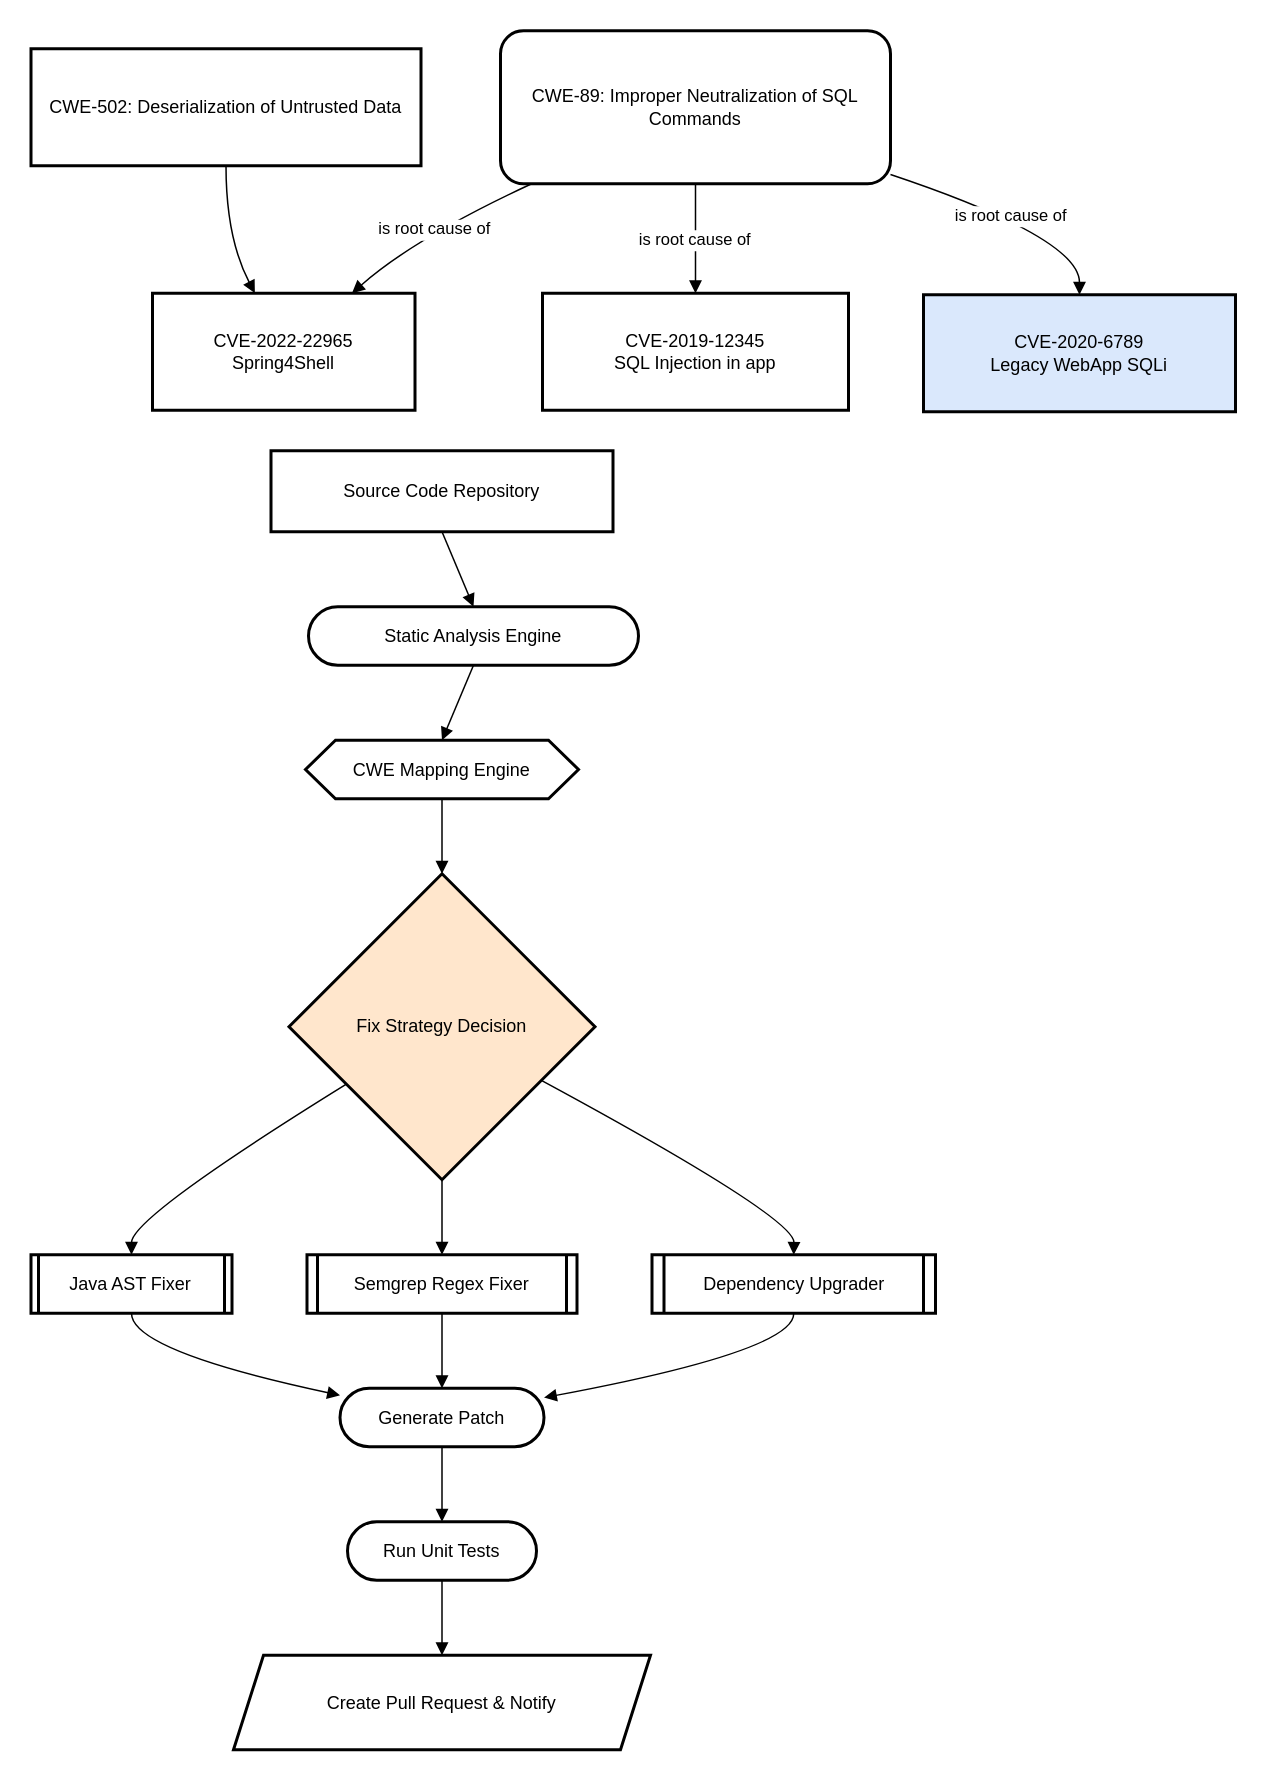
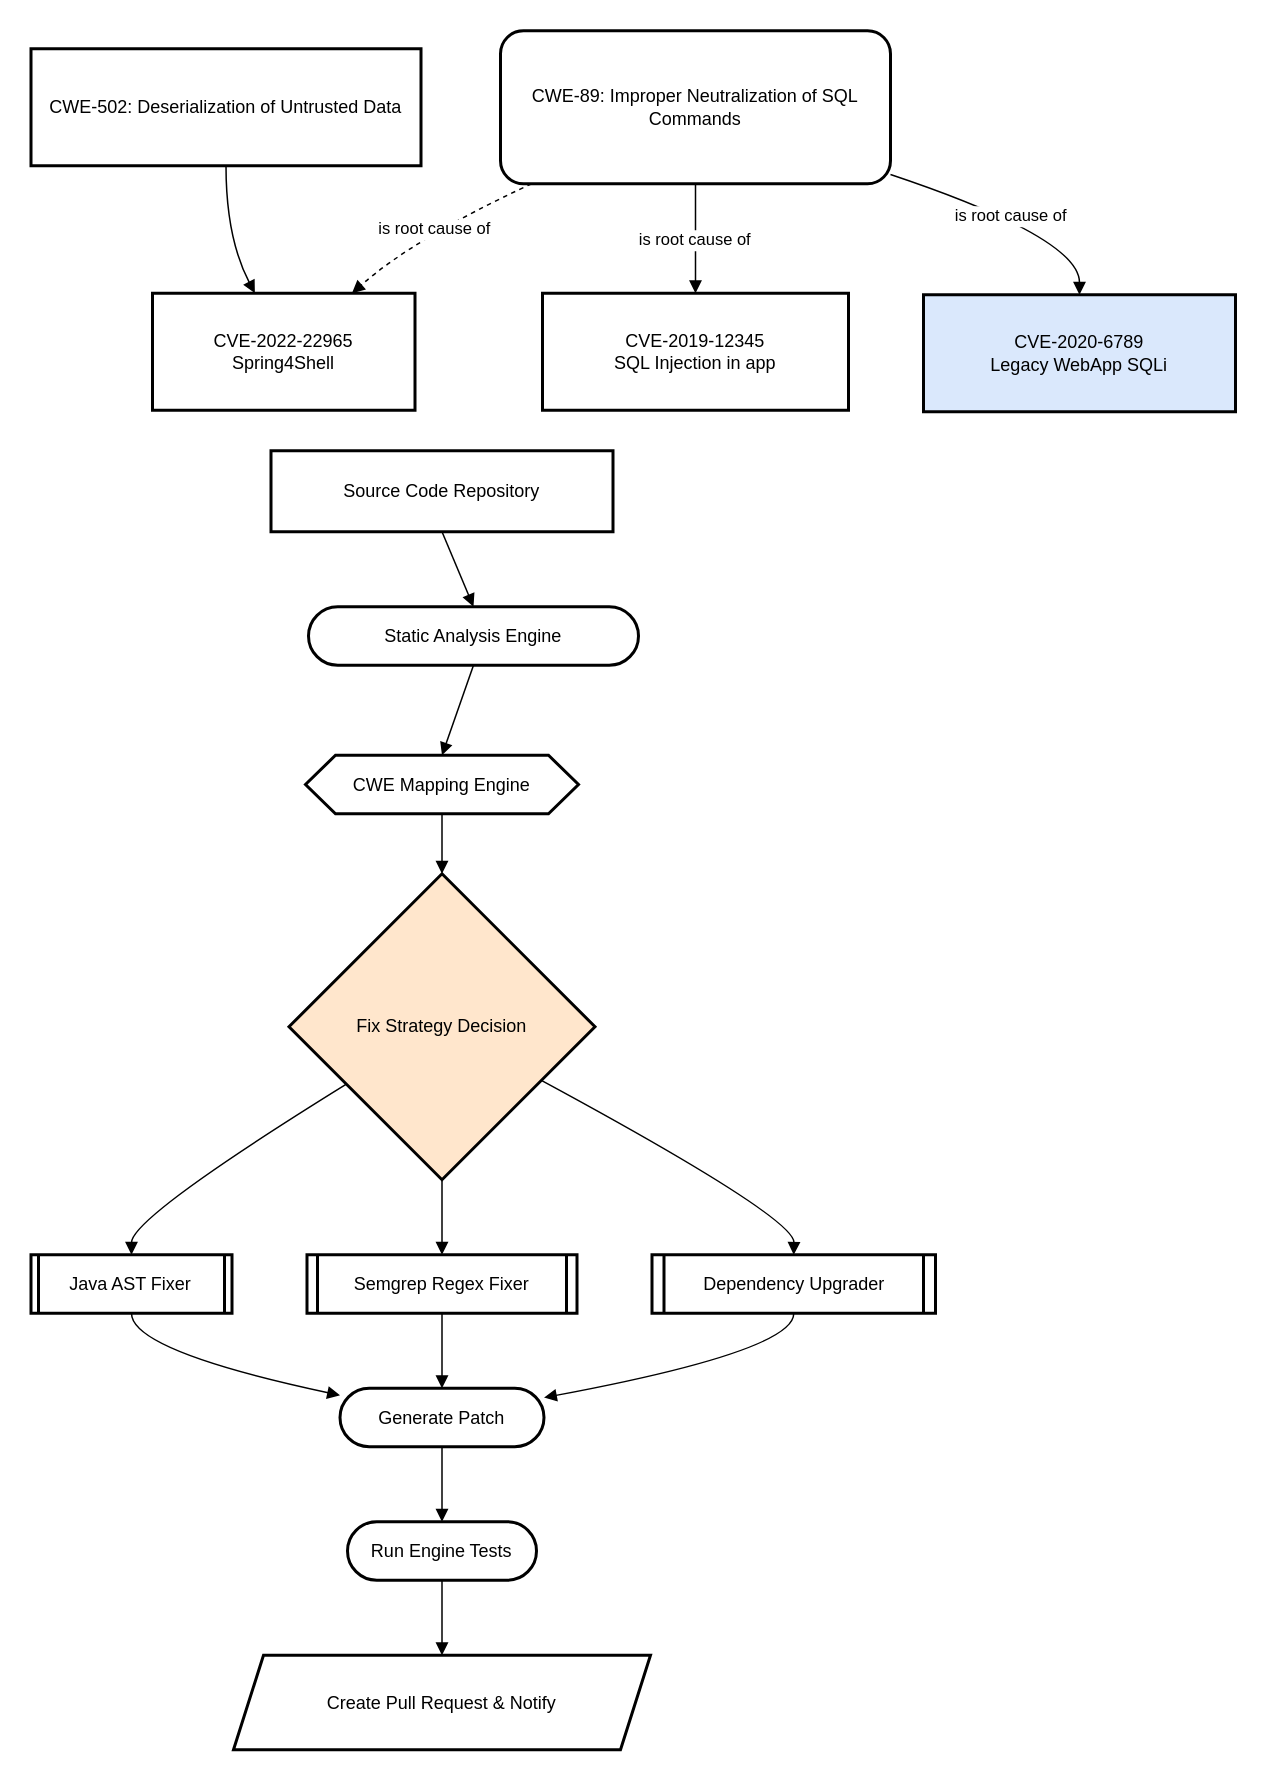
edge "CWE-89: Improper Neutralization of SQL Commands" -> "CVE-2022-22965 Spring4Shell": style solid -> dashed
node "CWE Mapping Engine": moved (442, 770) -> (442, 785)
node "Run Unit Tests": label "Run Unit Tests" -> "Run Engine Tests"
